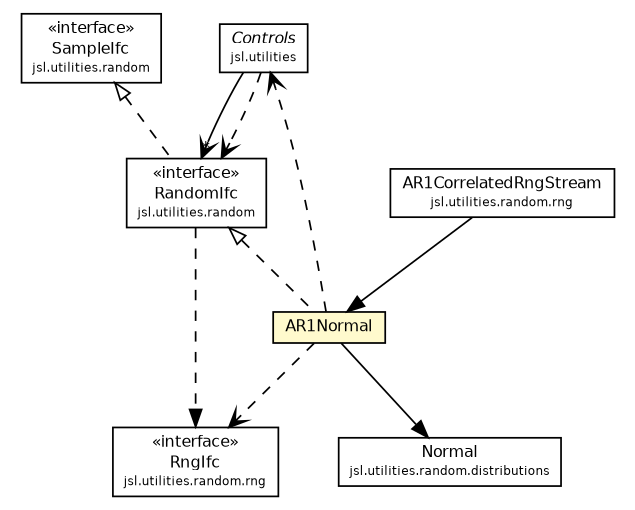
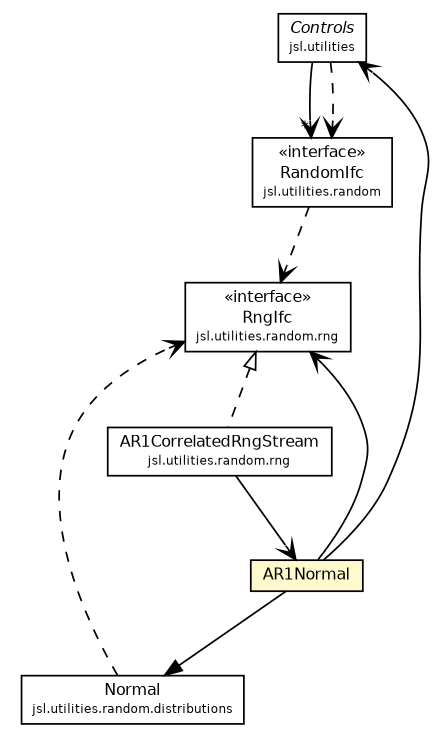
node "SampleIfc": removed
edge "AR1Normal" -> "Controls": style dashed -> solid
edge "AR1CorrelatedRngStream" -> "AR1Normal": arrowhead normal -> open
edge "AR1Normal" -> "RandomIfc": removed
edge "RandomIfc" -> "RngIfc": arrowhead normal -> open
edge "AR1Normal" -> "RngIfc": style dashed -> solid
edge "AR1CorrelatedRngStream" -> "RngIfc": added
edge "Normal" -> "RngIfc": added
